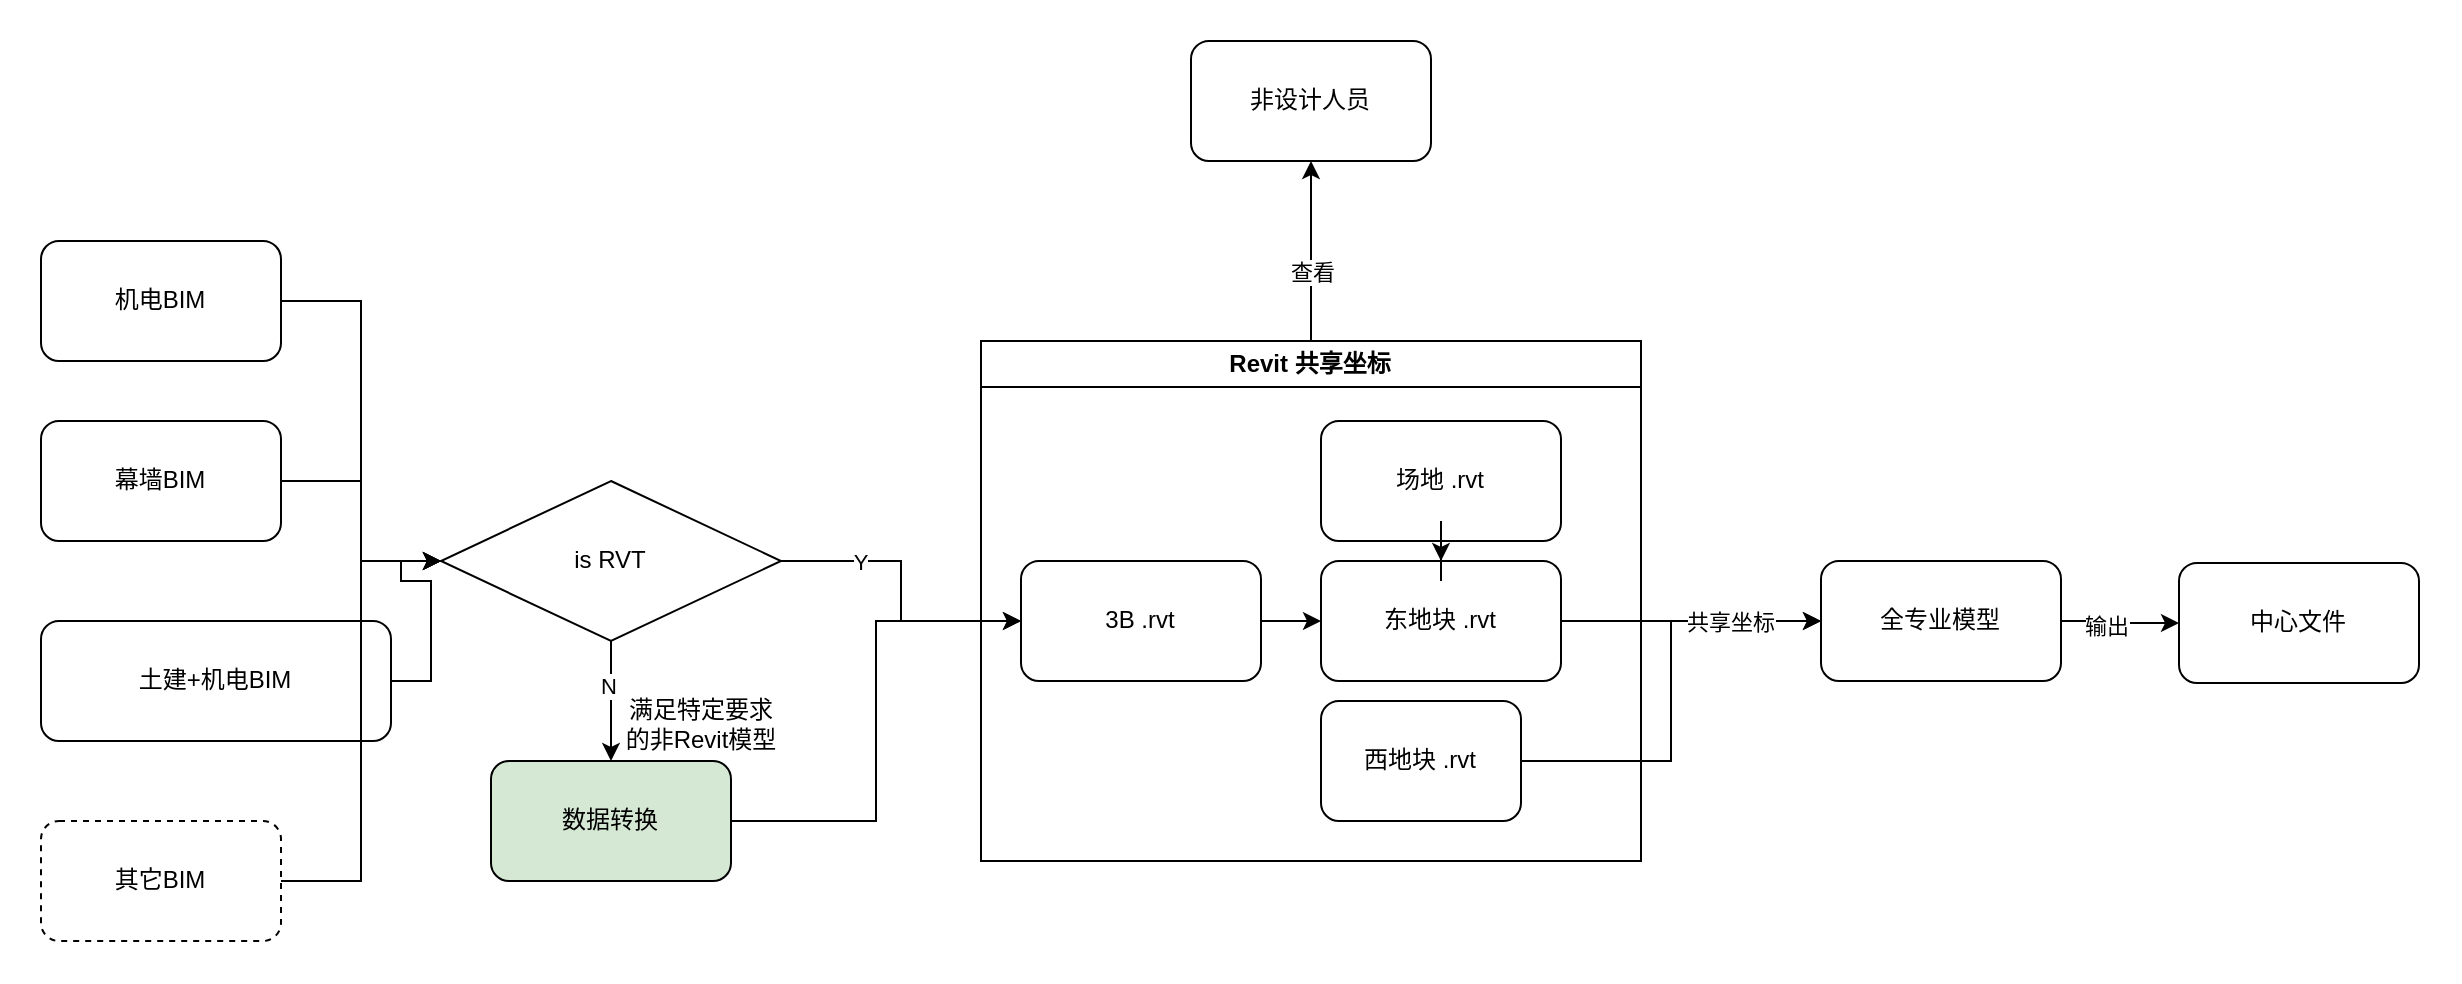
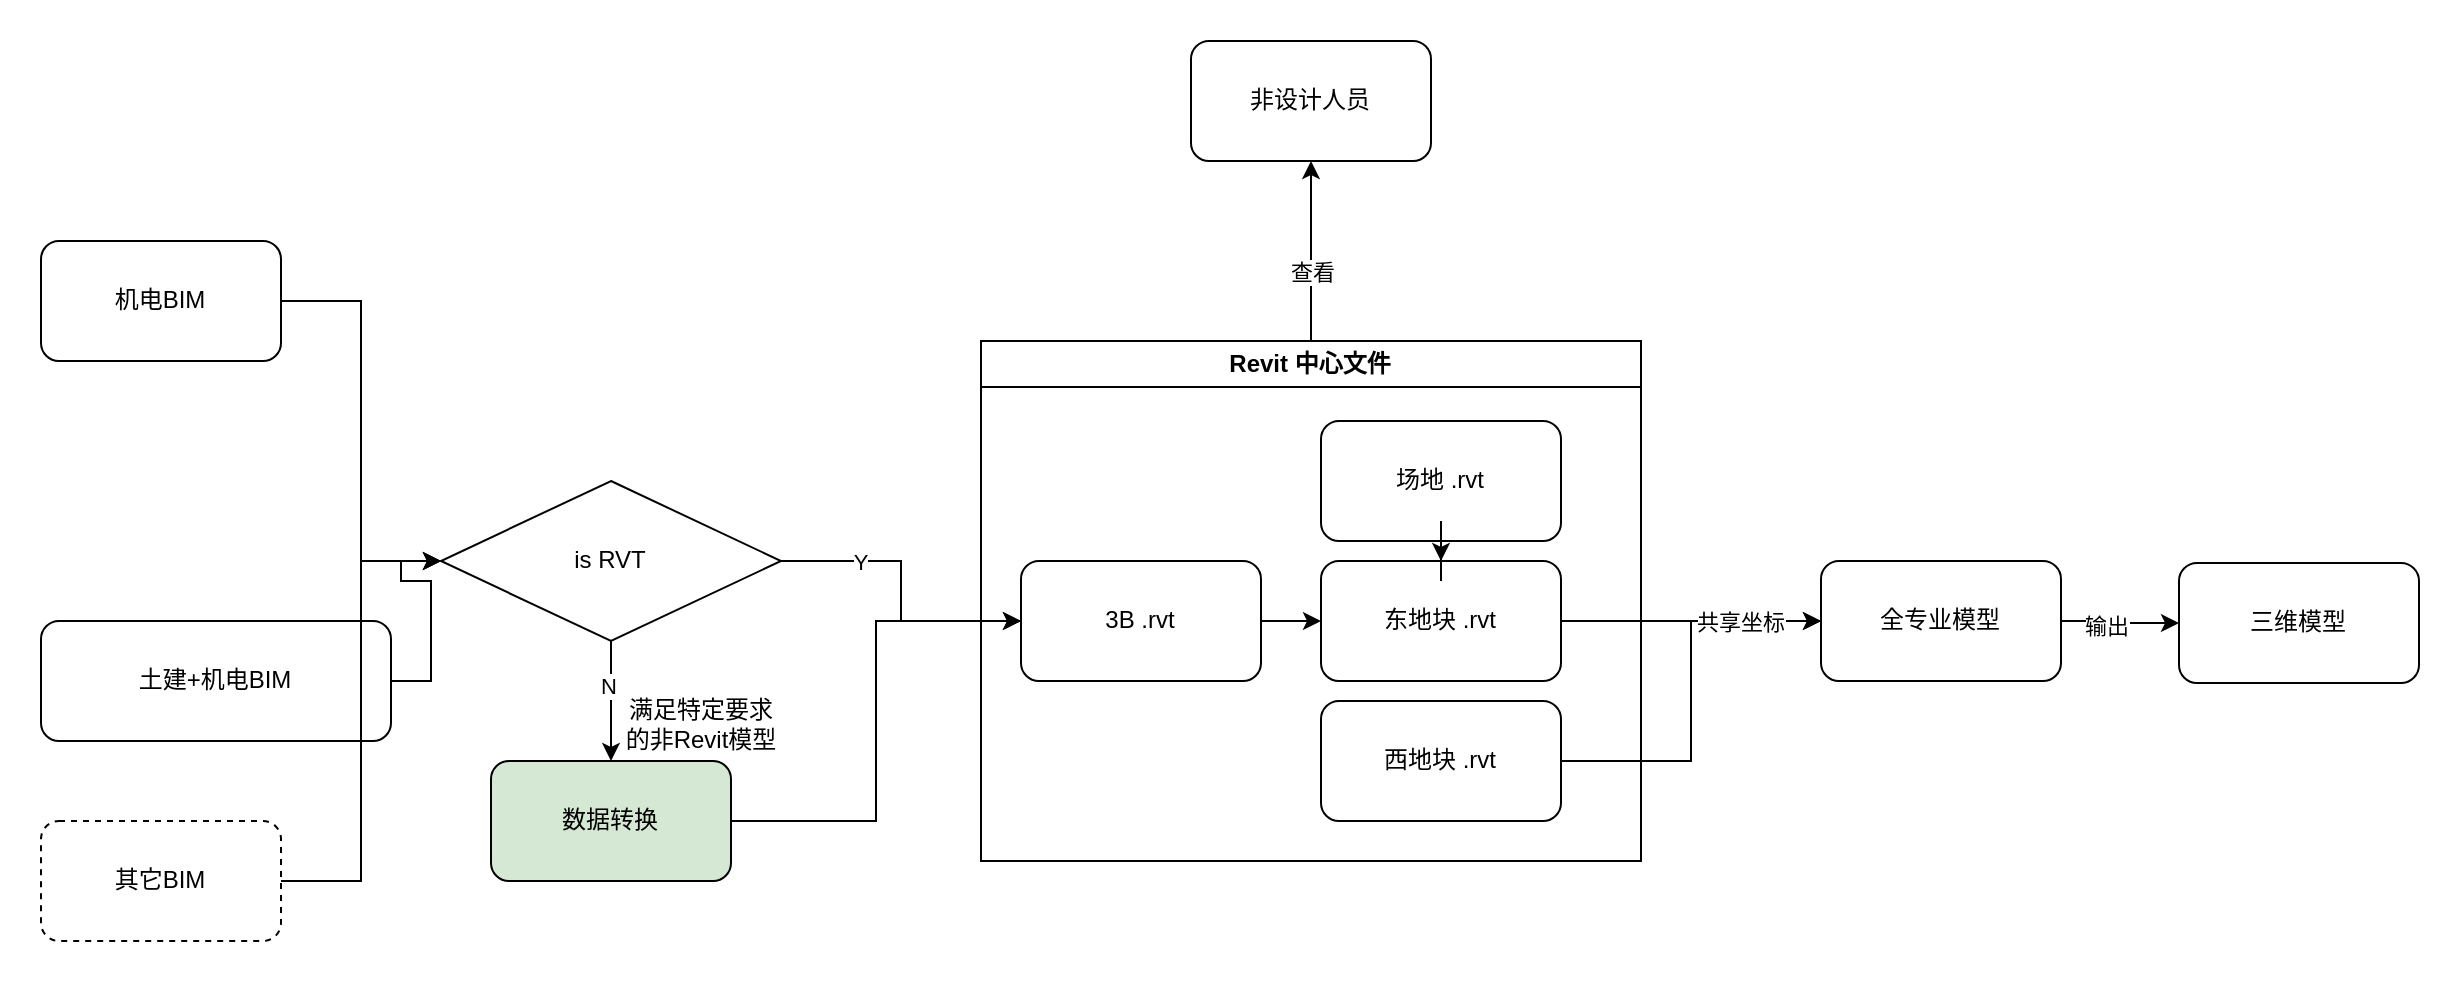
node "Revit 共享坐标": label "Revit 共享坐标" -> "Revit 中心文件"
node "幕墙BIM": removed
edge "幕墙BIM" -> "is RVT": removed
node "中心文件": label "中心文件" -> "三维模型"
node "西地块 .rvt": size 200x120 -> 240x120
